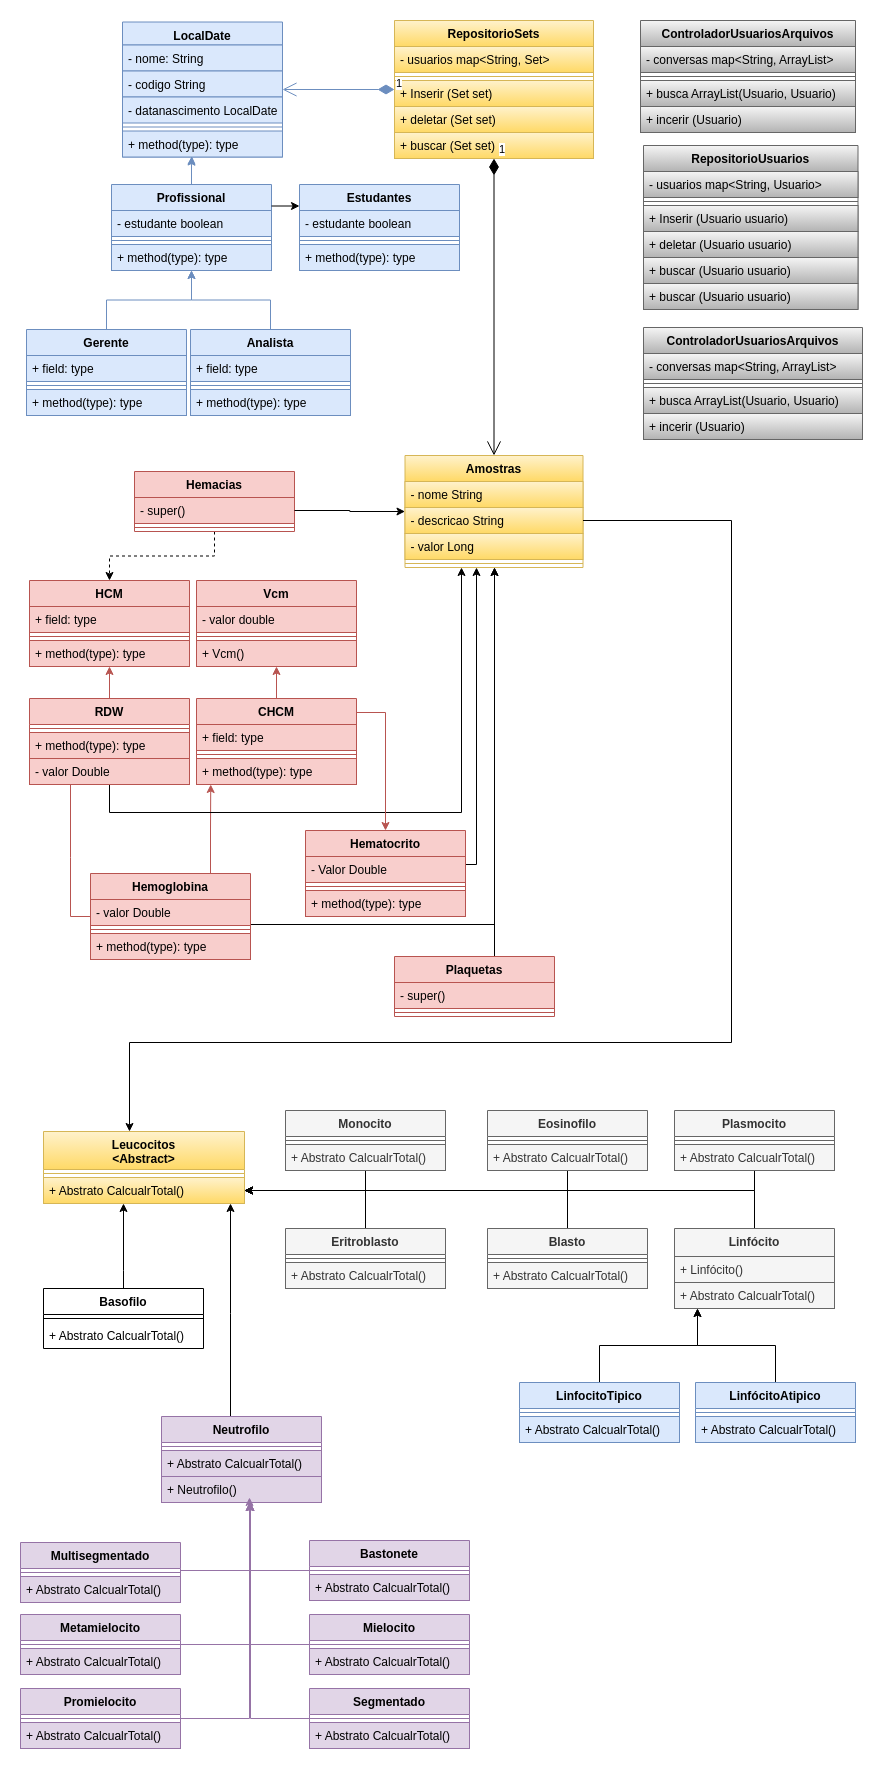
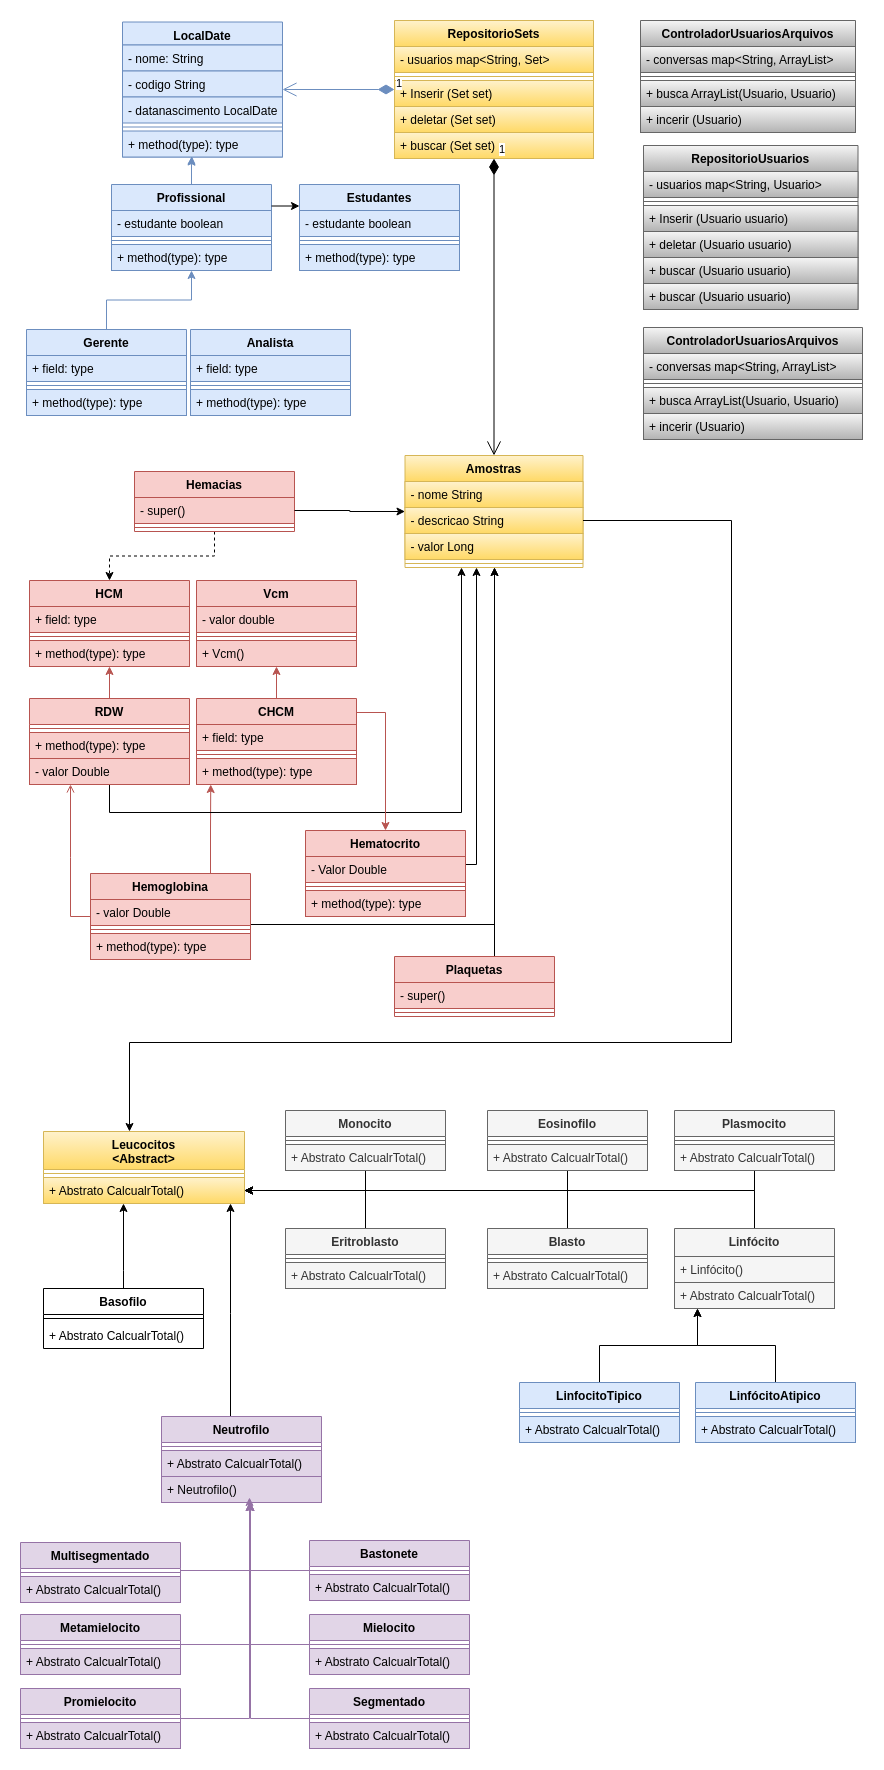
edge "Analista" -> "Profissional": removed
edge "RDW" -- "Hemoglobina": arrowhead none -> open
